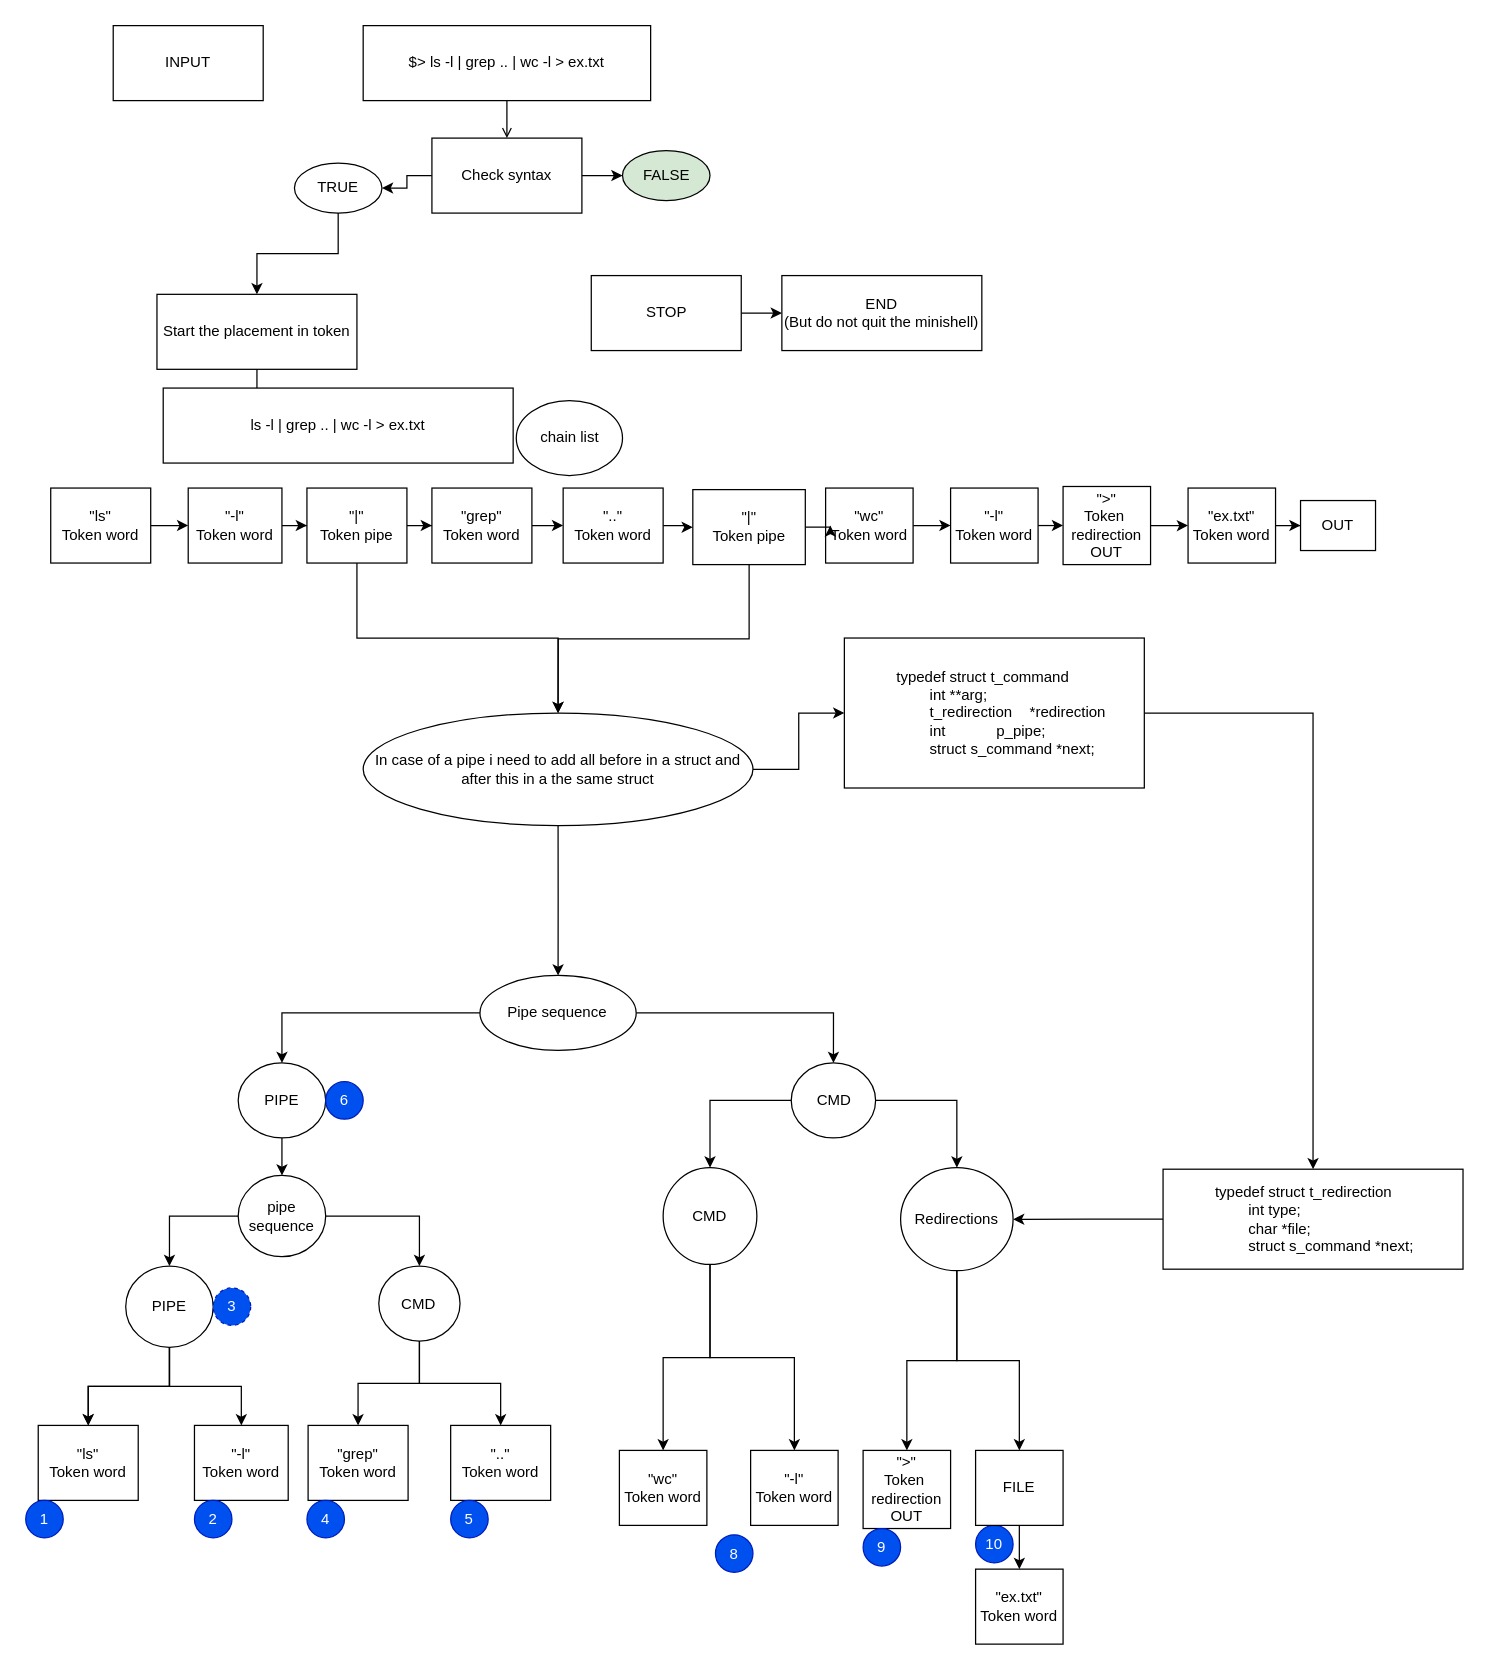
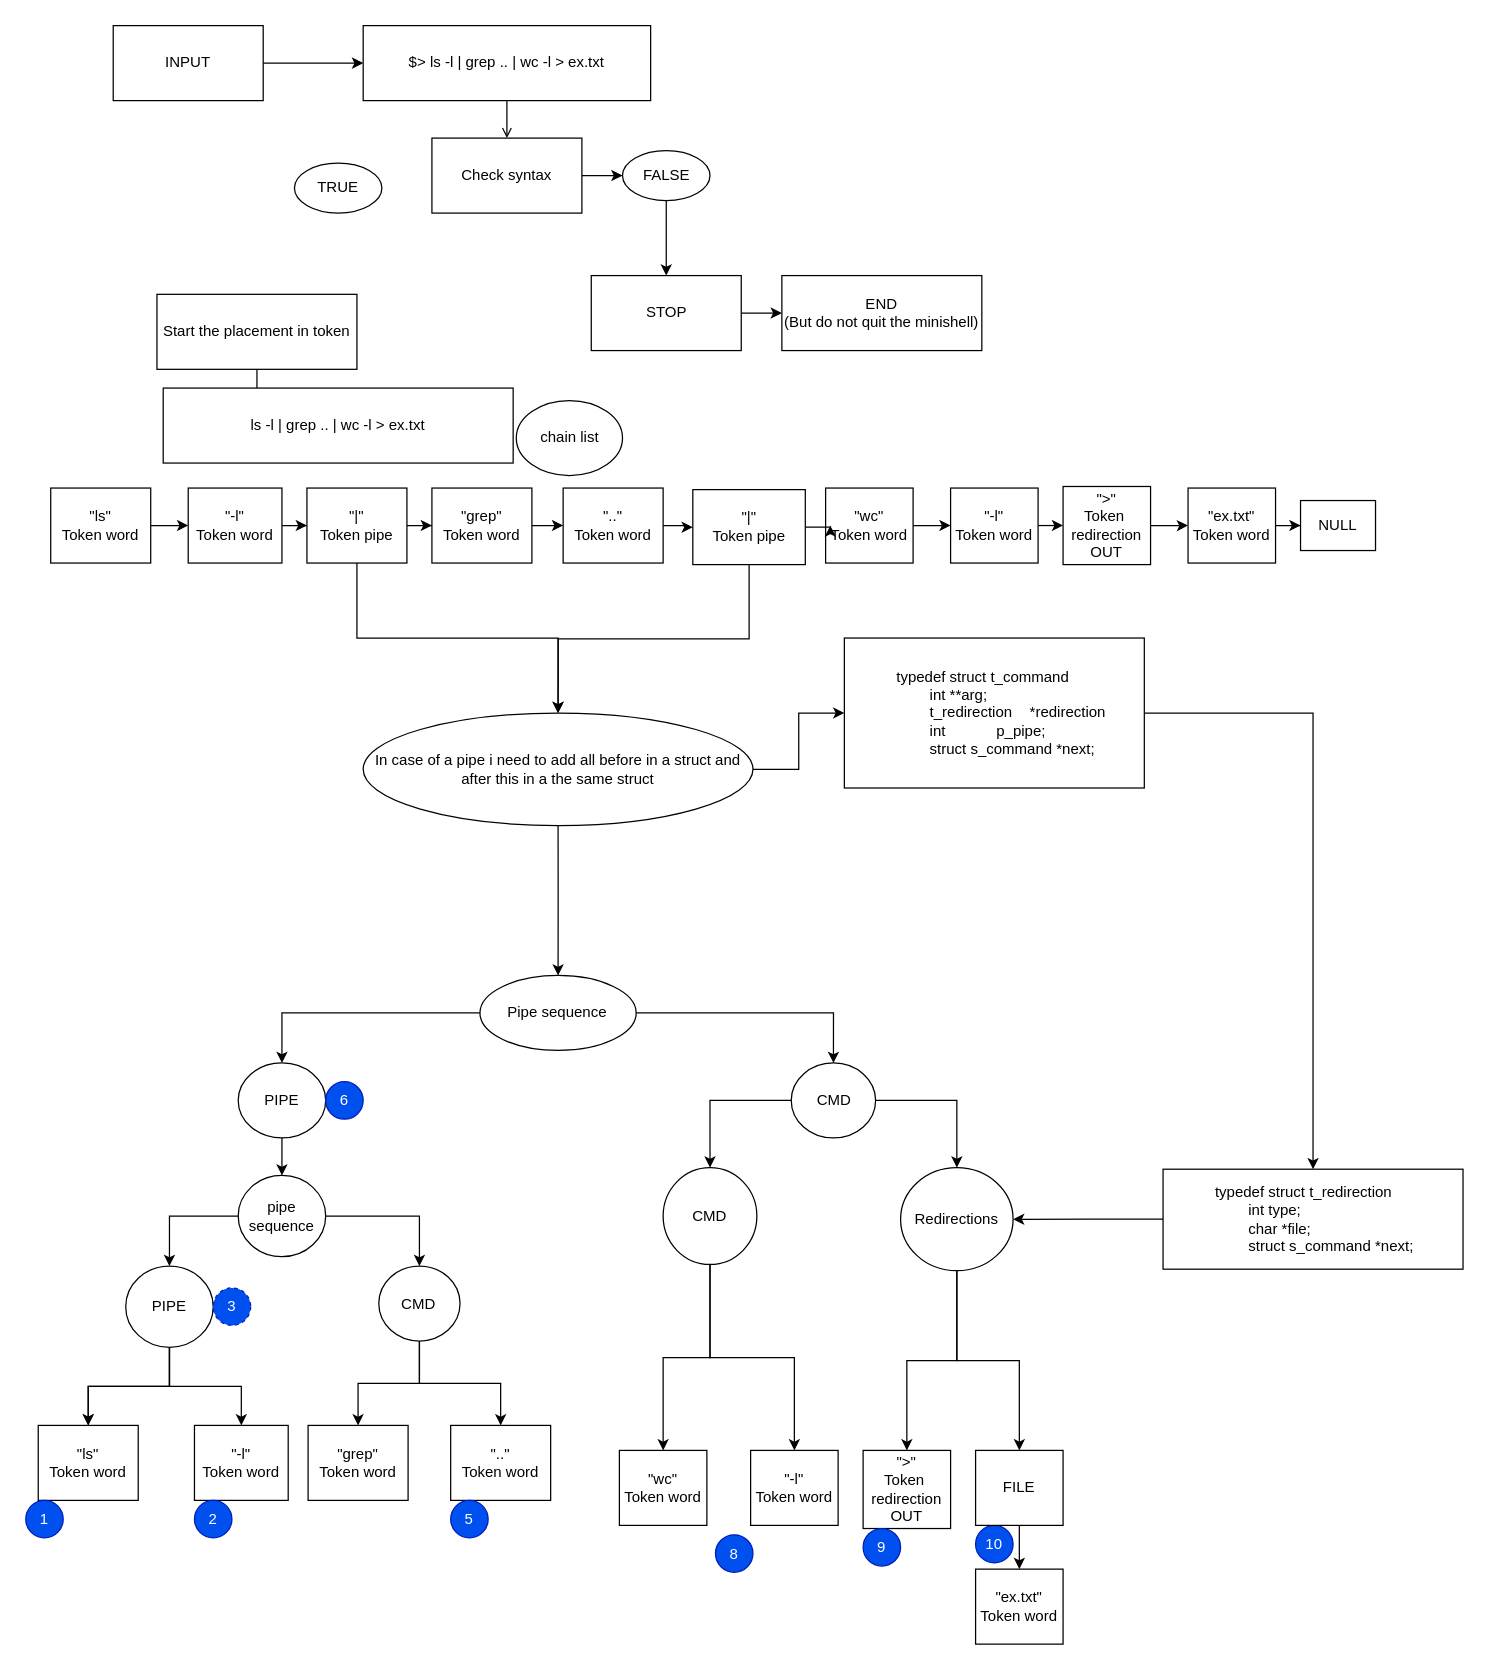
edge "INPUT" -> "$> ls -l | grep .. | wc -l > ex.txt": added
node "FALSE": fillcolor #d5e8d4 -> #ffffff
edge "Check syntax" -> "TRUE": removed
edge "FALSE" -> "STOP": added
edge "TRUE" -> "Start the placement in token": removed
node "OUT": label "OUT" -> "NULL"
node "4": removed
